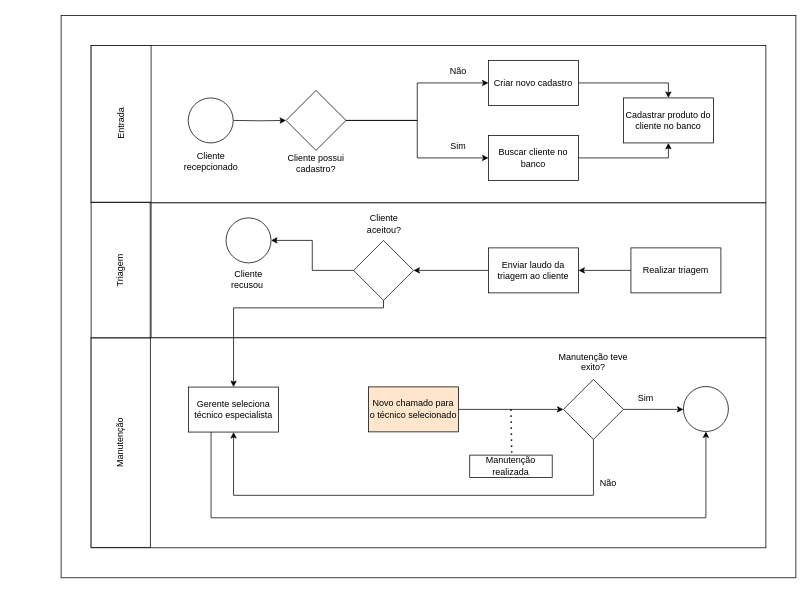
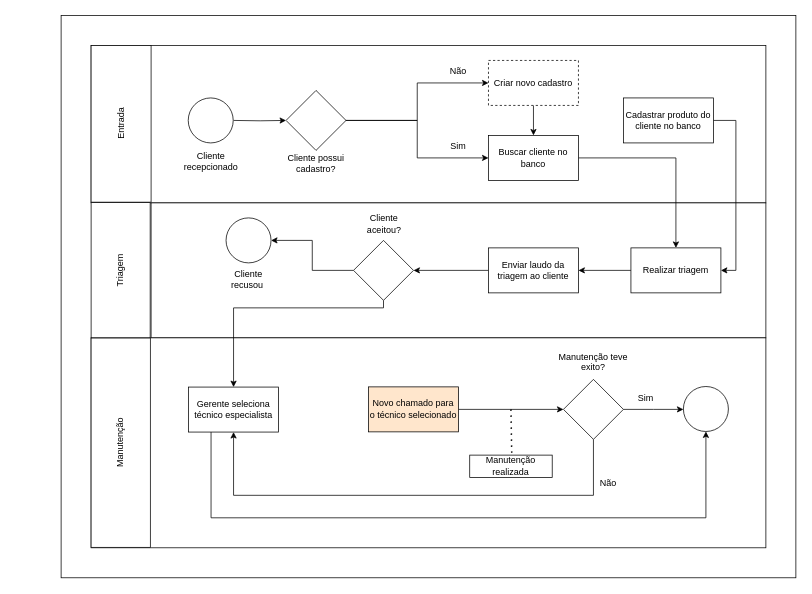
node "Criar novo cadastro": style solid -> dashed
edge "Criar novo cadastro" -> "Cadastrar produto do cliente no banco": now "Criar novo cadastro" -> "Buscar cliente no banco"
edge "Cadastrar produto do cliente no banco" -> "Realizar triagem": added
edge "Buscar cliente no banco" -> "Cadastrar produto do cliente no banco": now "Buscar cliente no banco" -> "Realizar triagem"
